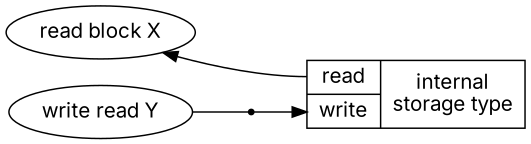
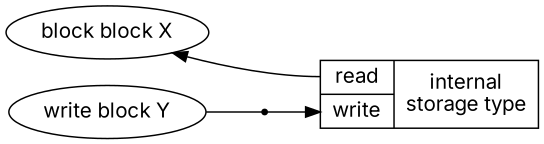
node "read block X": label "read block X" -> "block block X"
node "write read Y": label "write read Y" -> "write block Y"
